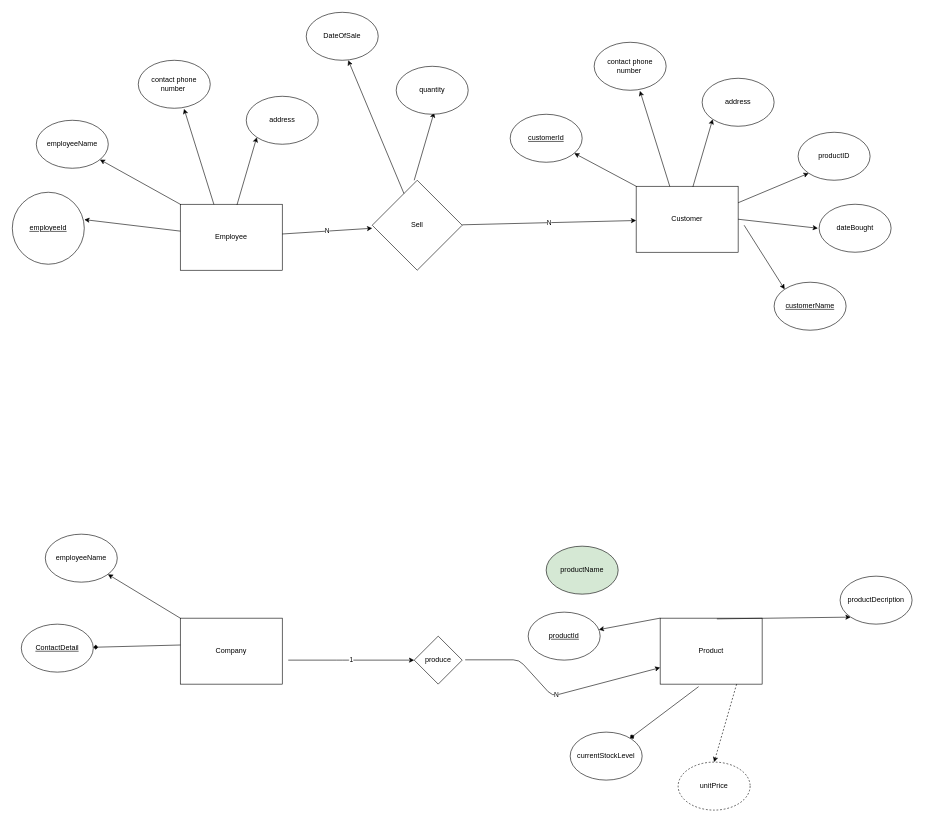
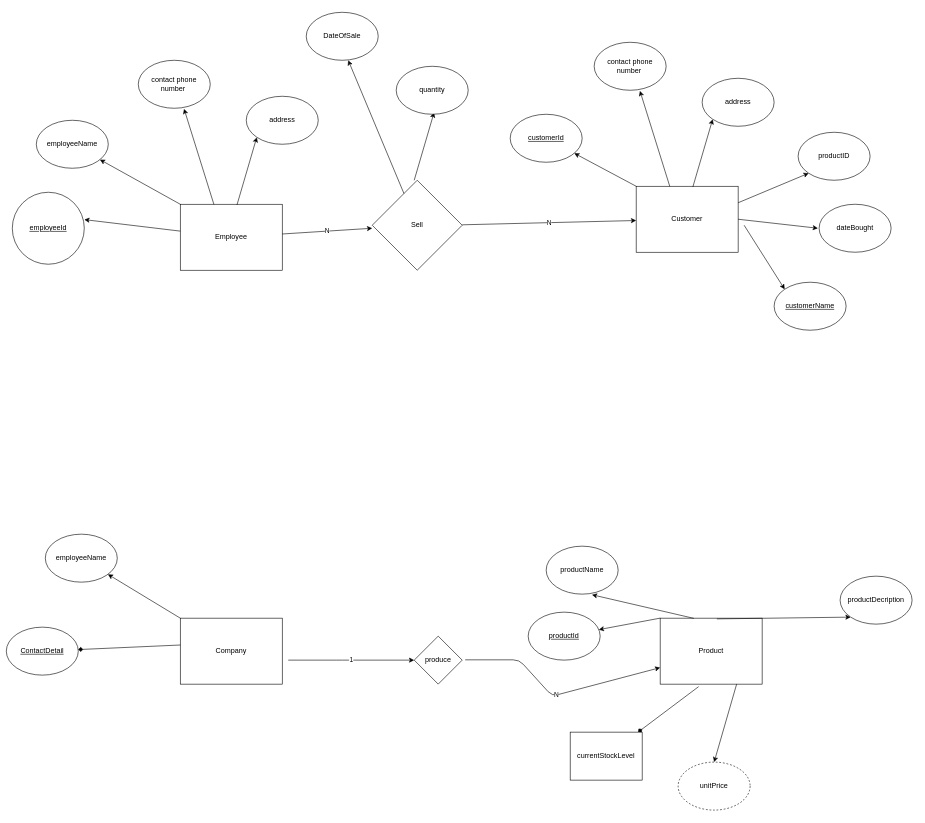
node "productName": fillcolor #d5e8d4 -> #ffffff
edge "Product" -> "productName": added
node "ContactDetail": moved (57, 648) -> (42, 651)
edge "Product" -> "unitPrice": style dashed -> solid
node "currentStockLevel": shape ellipse -> rectangle
